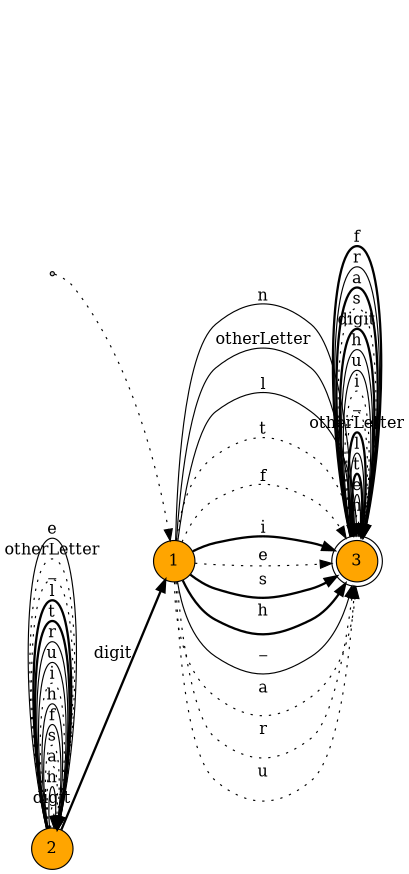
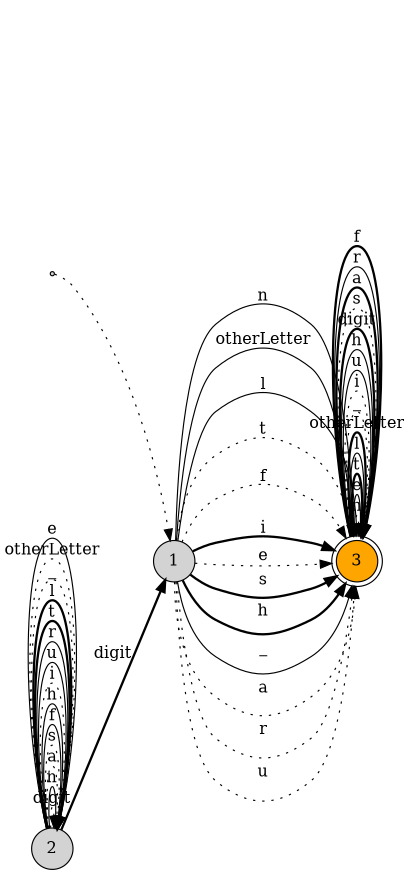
node "1": fillcolor orange -> lightgrey
node "2": fillcolor orange -> lightgrey
